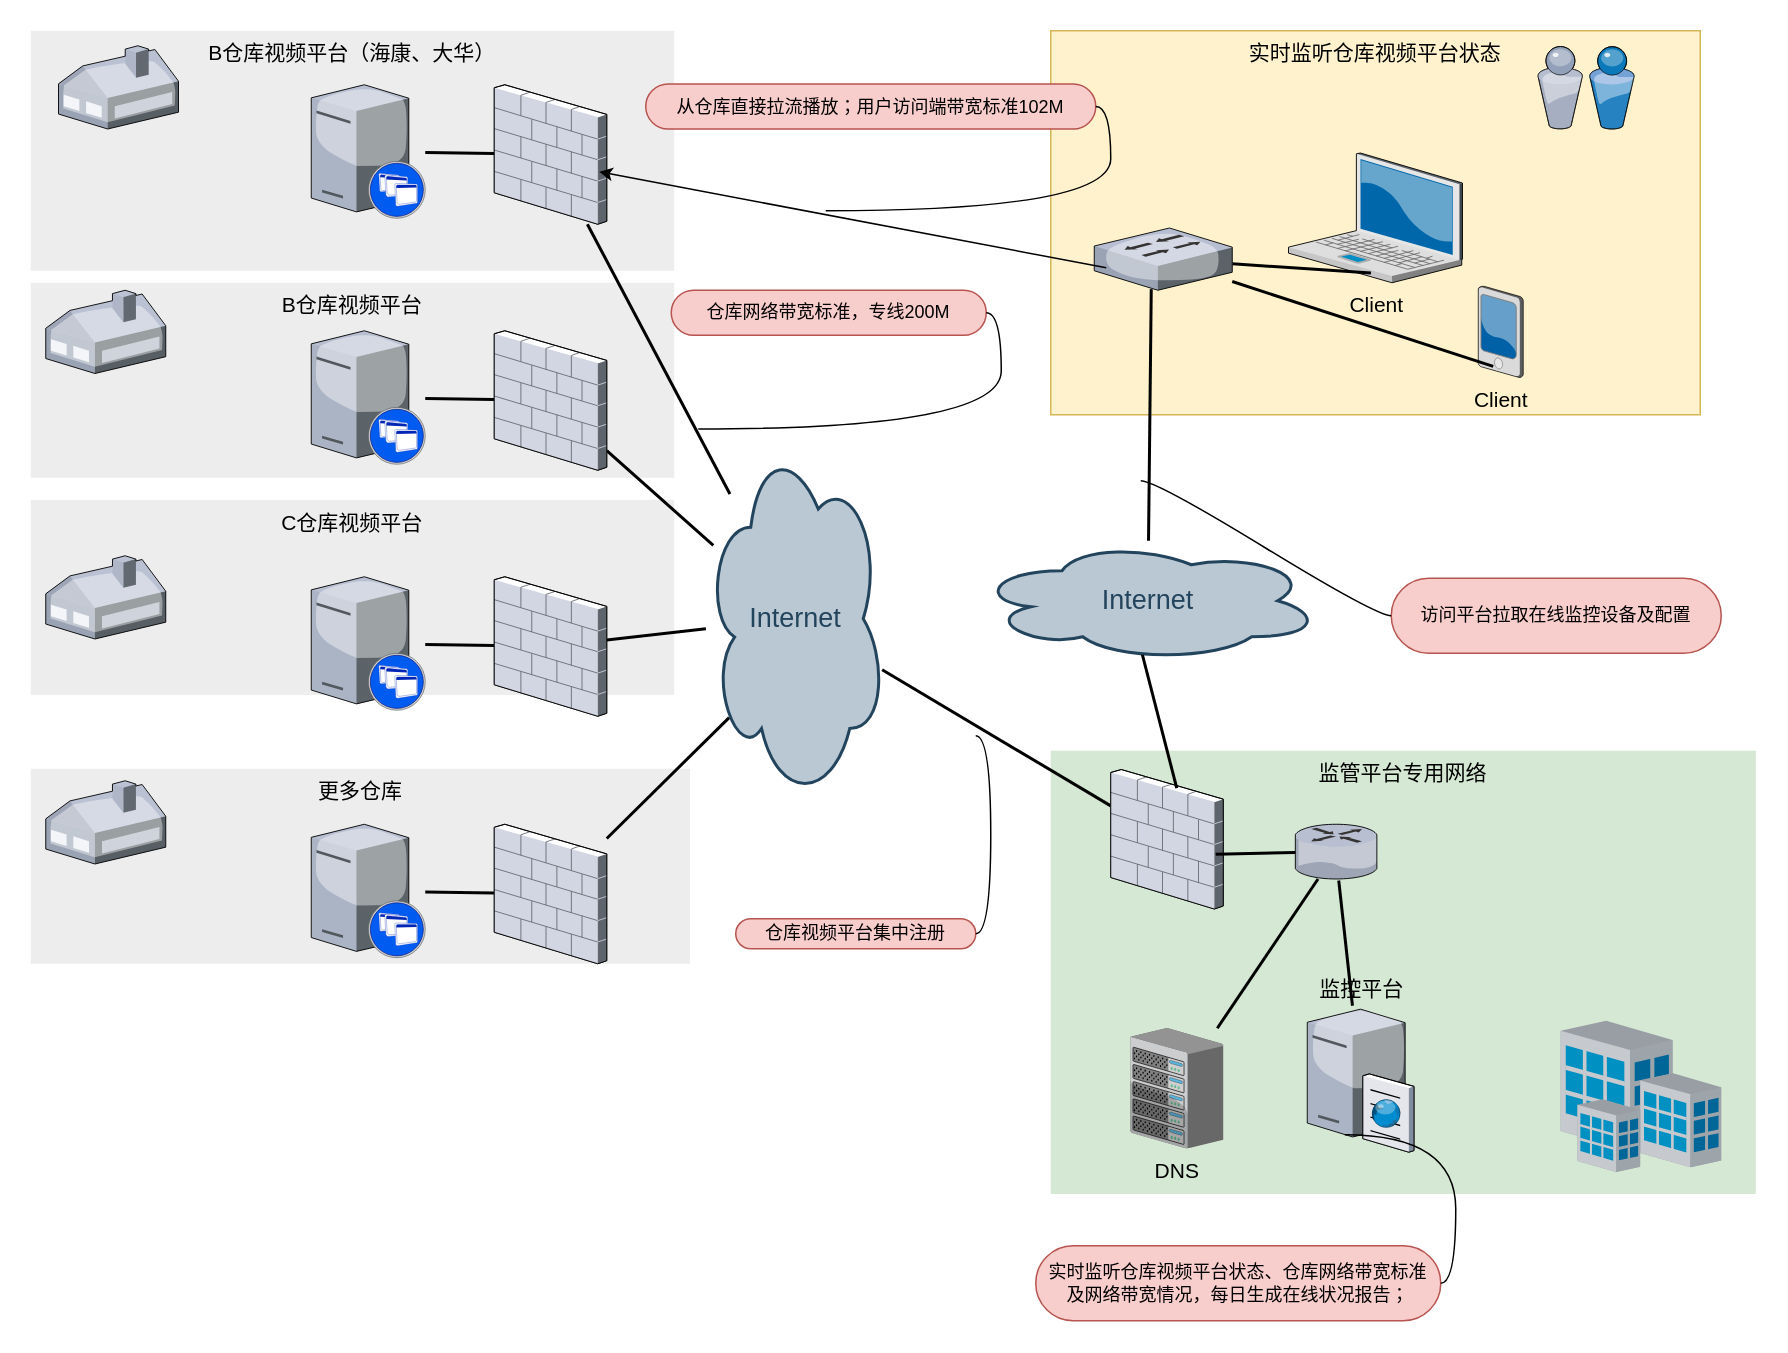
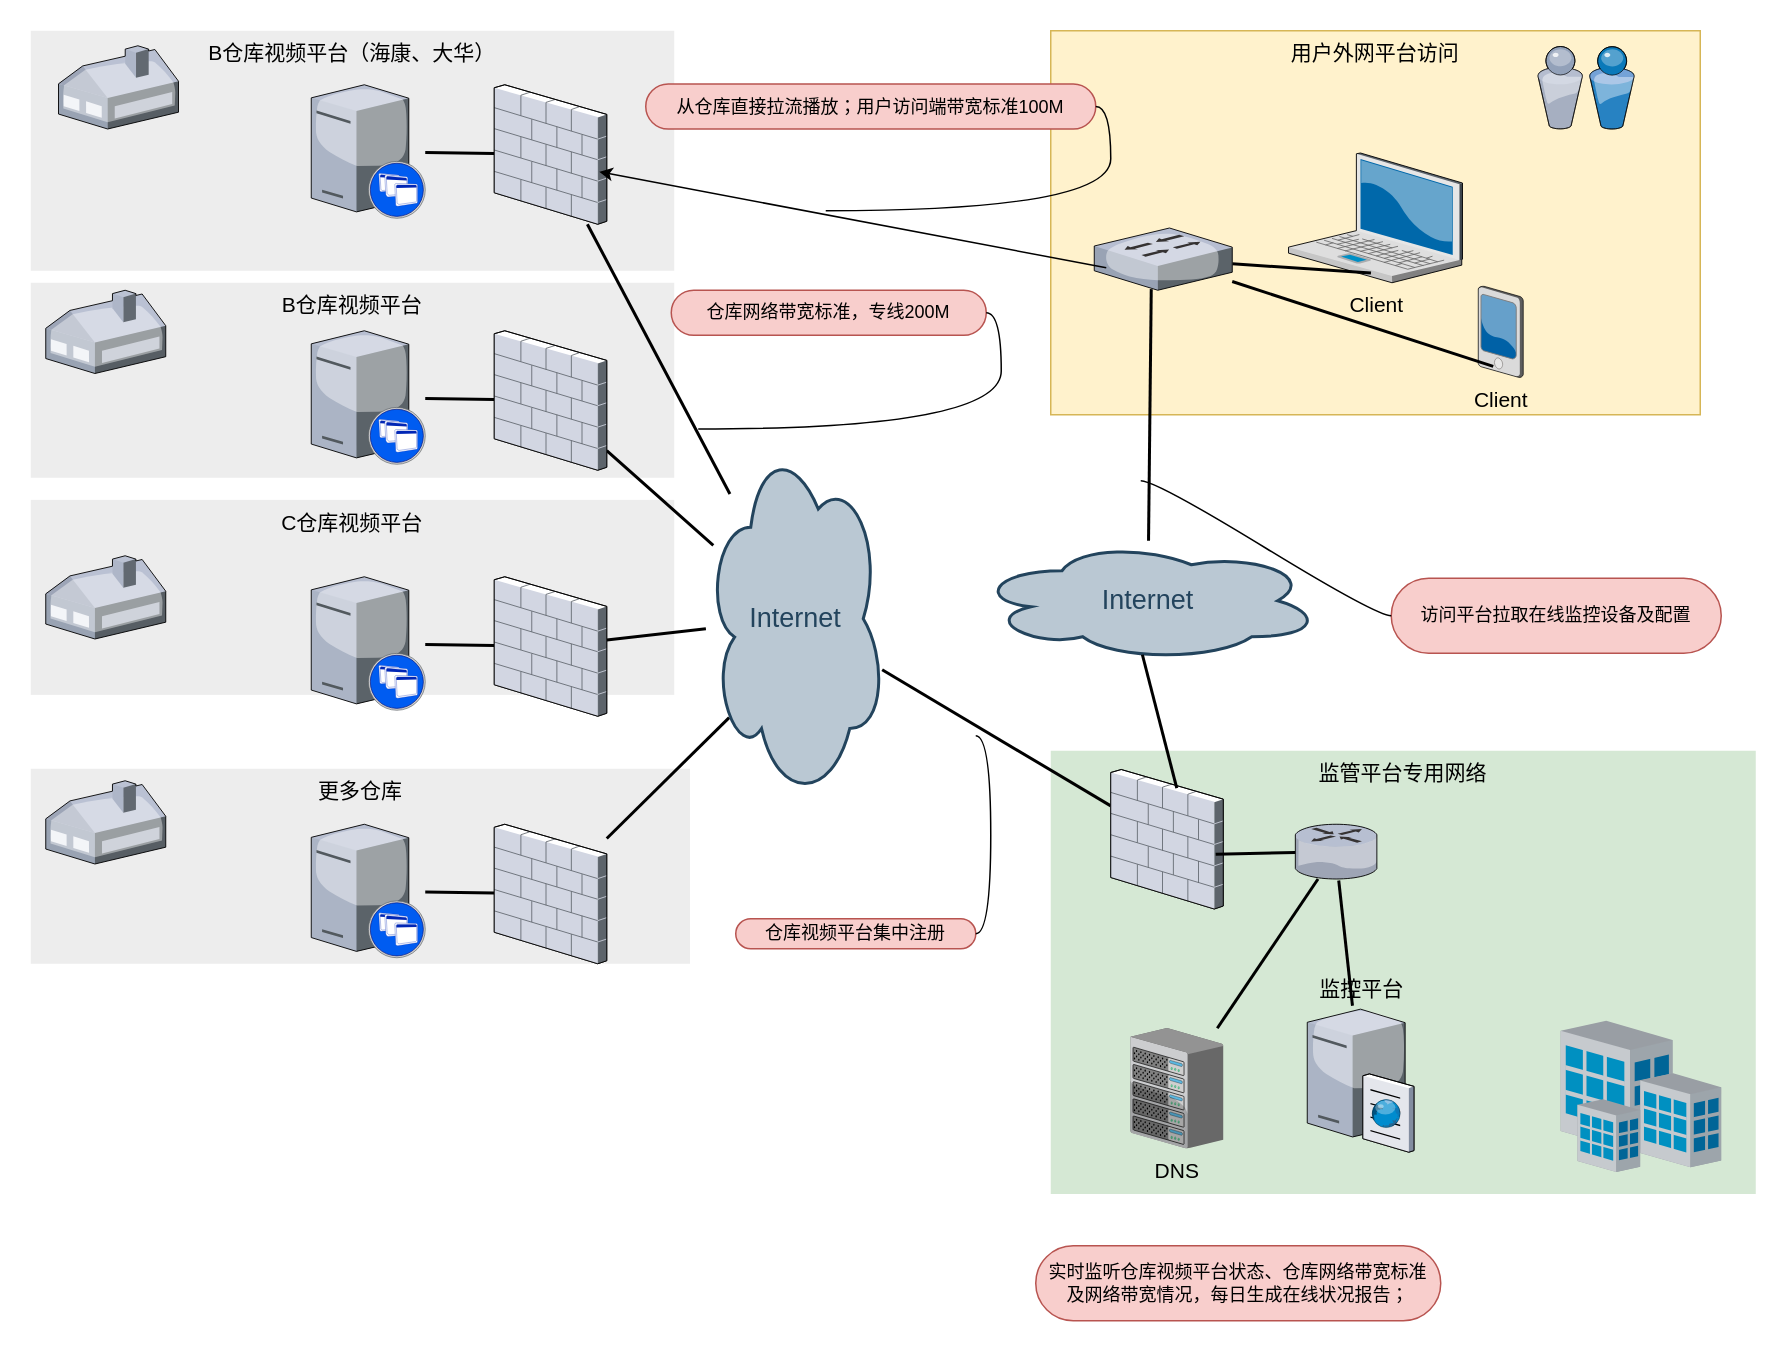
node "实时监听仓库视频平台状态": label "实时监听仓库视频平台状态" -> "用户外网平台访问"
node "从仓库直接拉流播放；用户访问端带宽标准102M": label "从仓库直接拉流播放；用户访问端带宽标准102M" -> "从仓库直接拉流播放；用户访问端带宽标准100M"
edge "监控平台" -- "实时监听仓库视频平台状态、仓库网络带宽标准 及网络带宽情况，每日生成在线状况报告；": removed
